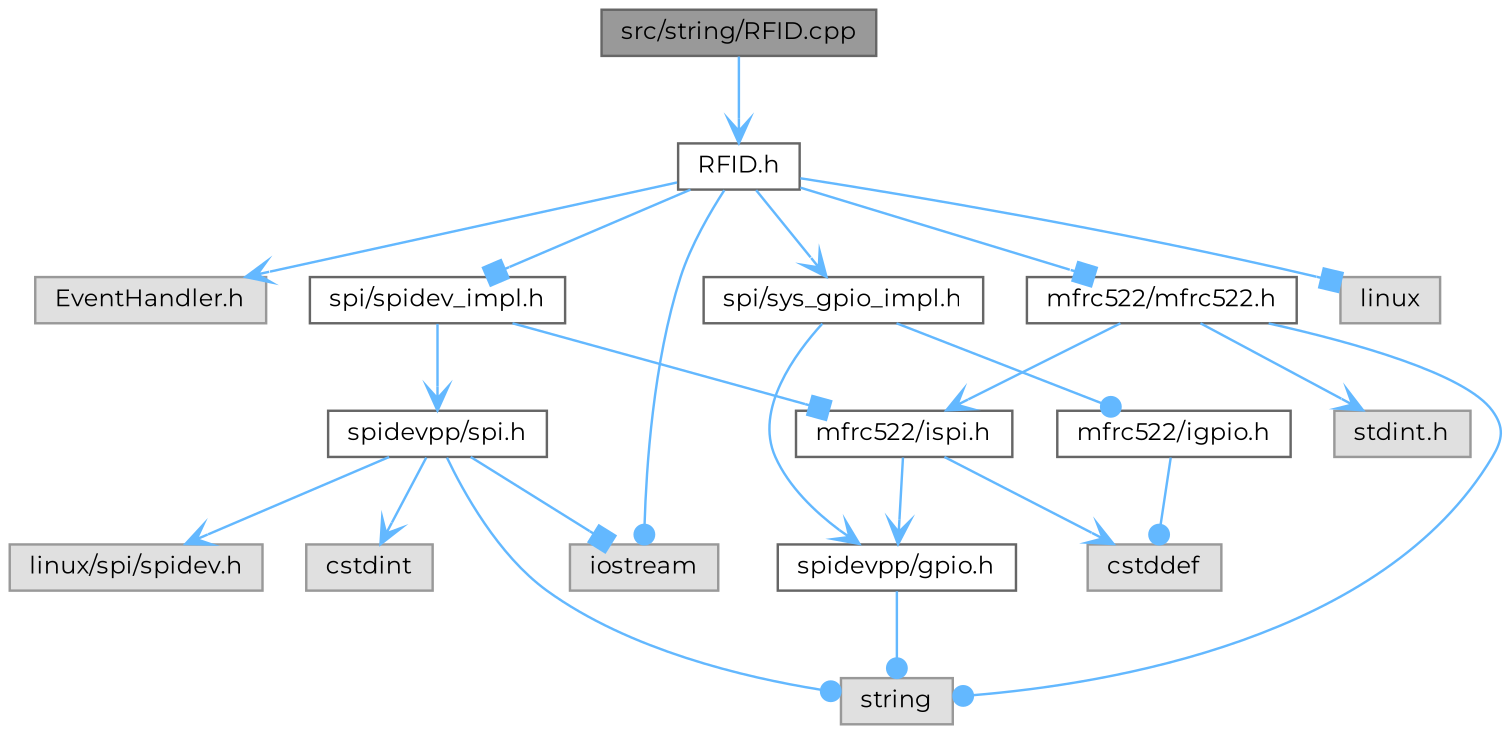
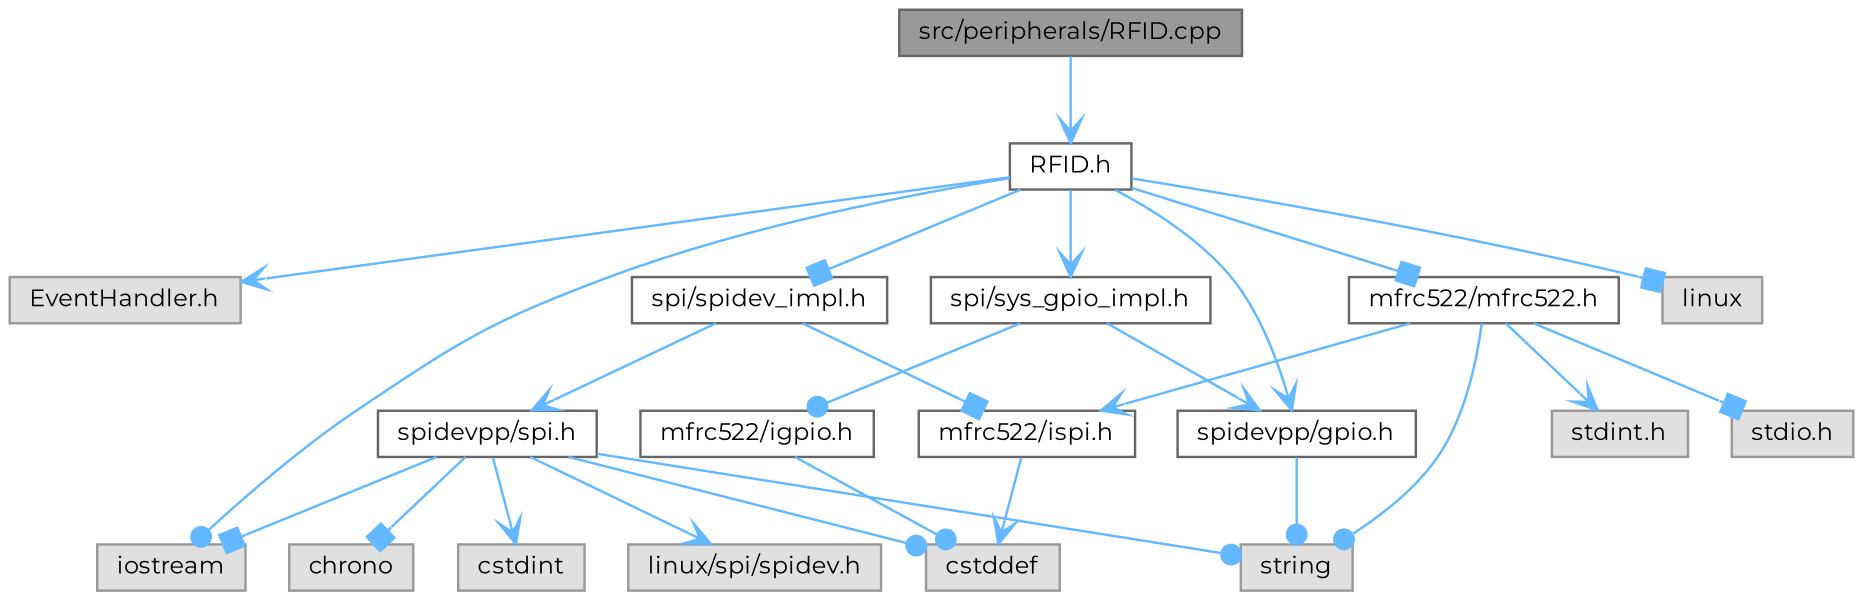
node "src/string/RFID.cpp": label "src/string/RFID.cpp" -> "src/peripherals/RFID.cpp"
node "stdio.h": added
edge "mfrc522/ispi.h" -> "spidevpp/gpio.h": now "RFID.h" -> "spidevpp/gpio.h"
edge "spidevpp/spi.h" -> "cstddef": added
node "chrono": added
